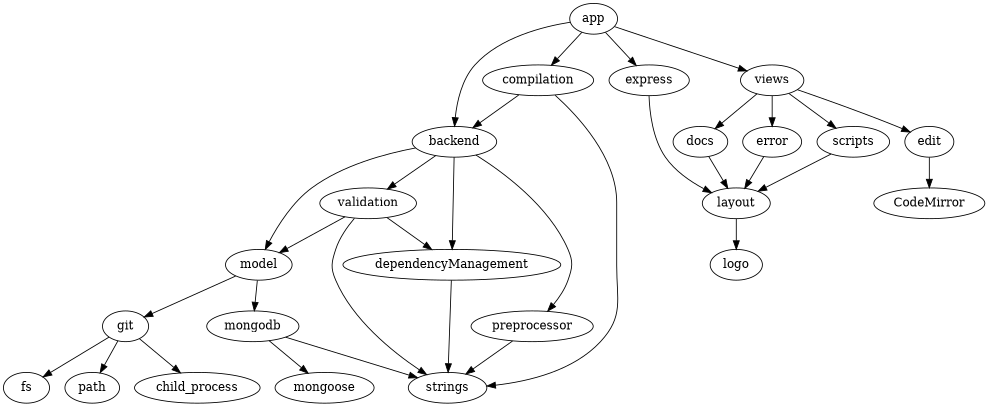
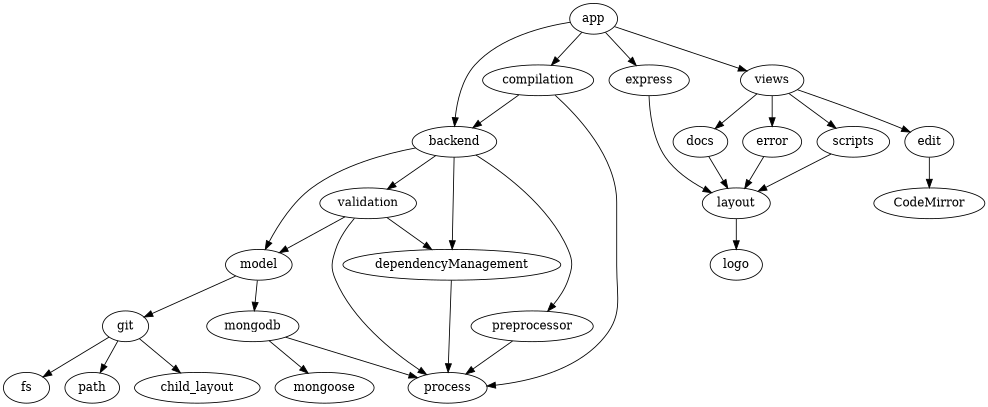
node "child_process": label "child_process" -> "child_layout"
node "strings": label "strings" -> "process"
